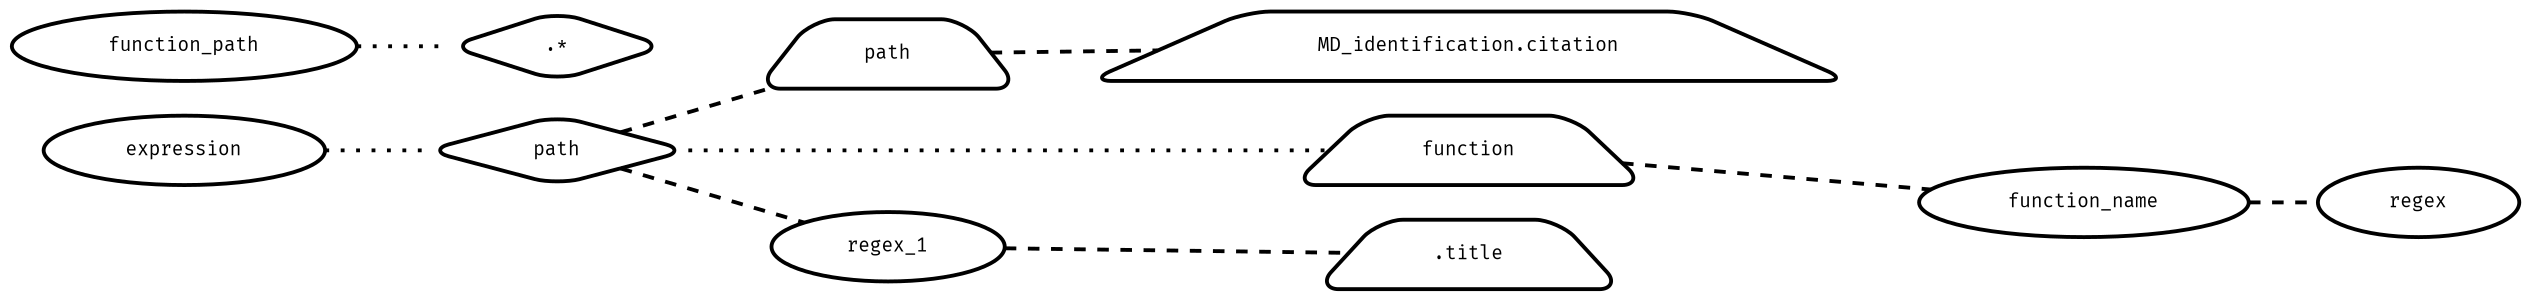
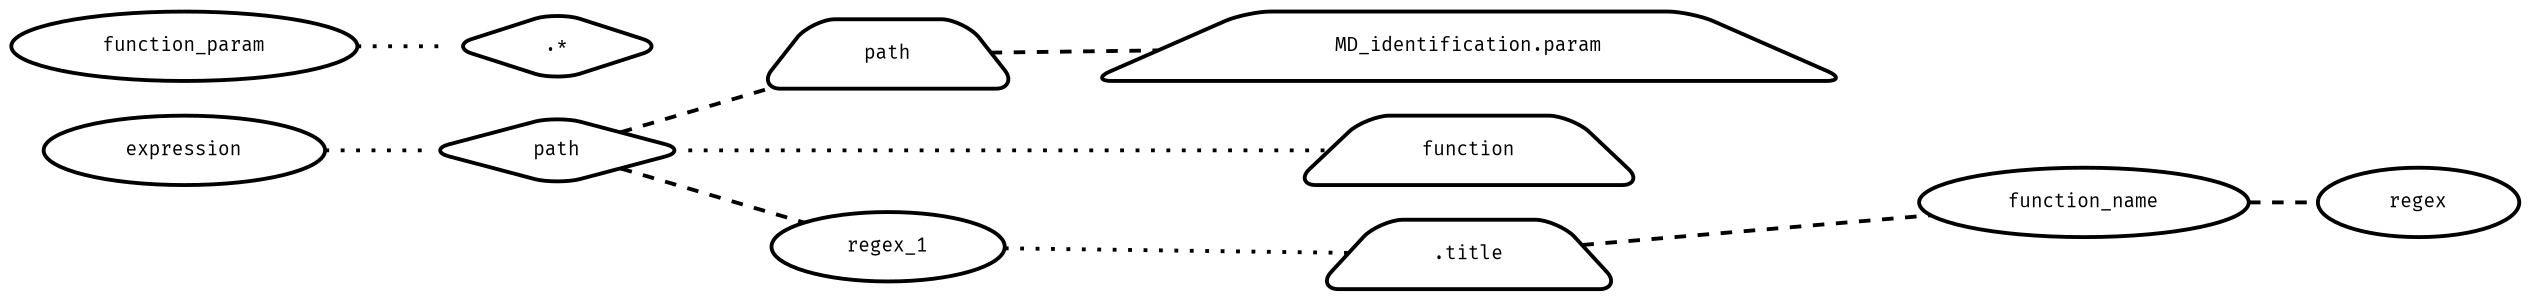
node "function_path": label "function_path" -> "function_param"
node "MD_identification.citation": label "MD_identification.citation" -> "MD_identification.param"
edge "function" -- "function_name": now ".title" -- "function_name"
edge "regex_1" -- ".title": style dashed -> dotted
